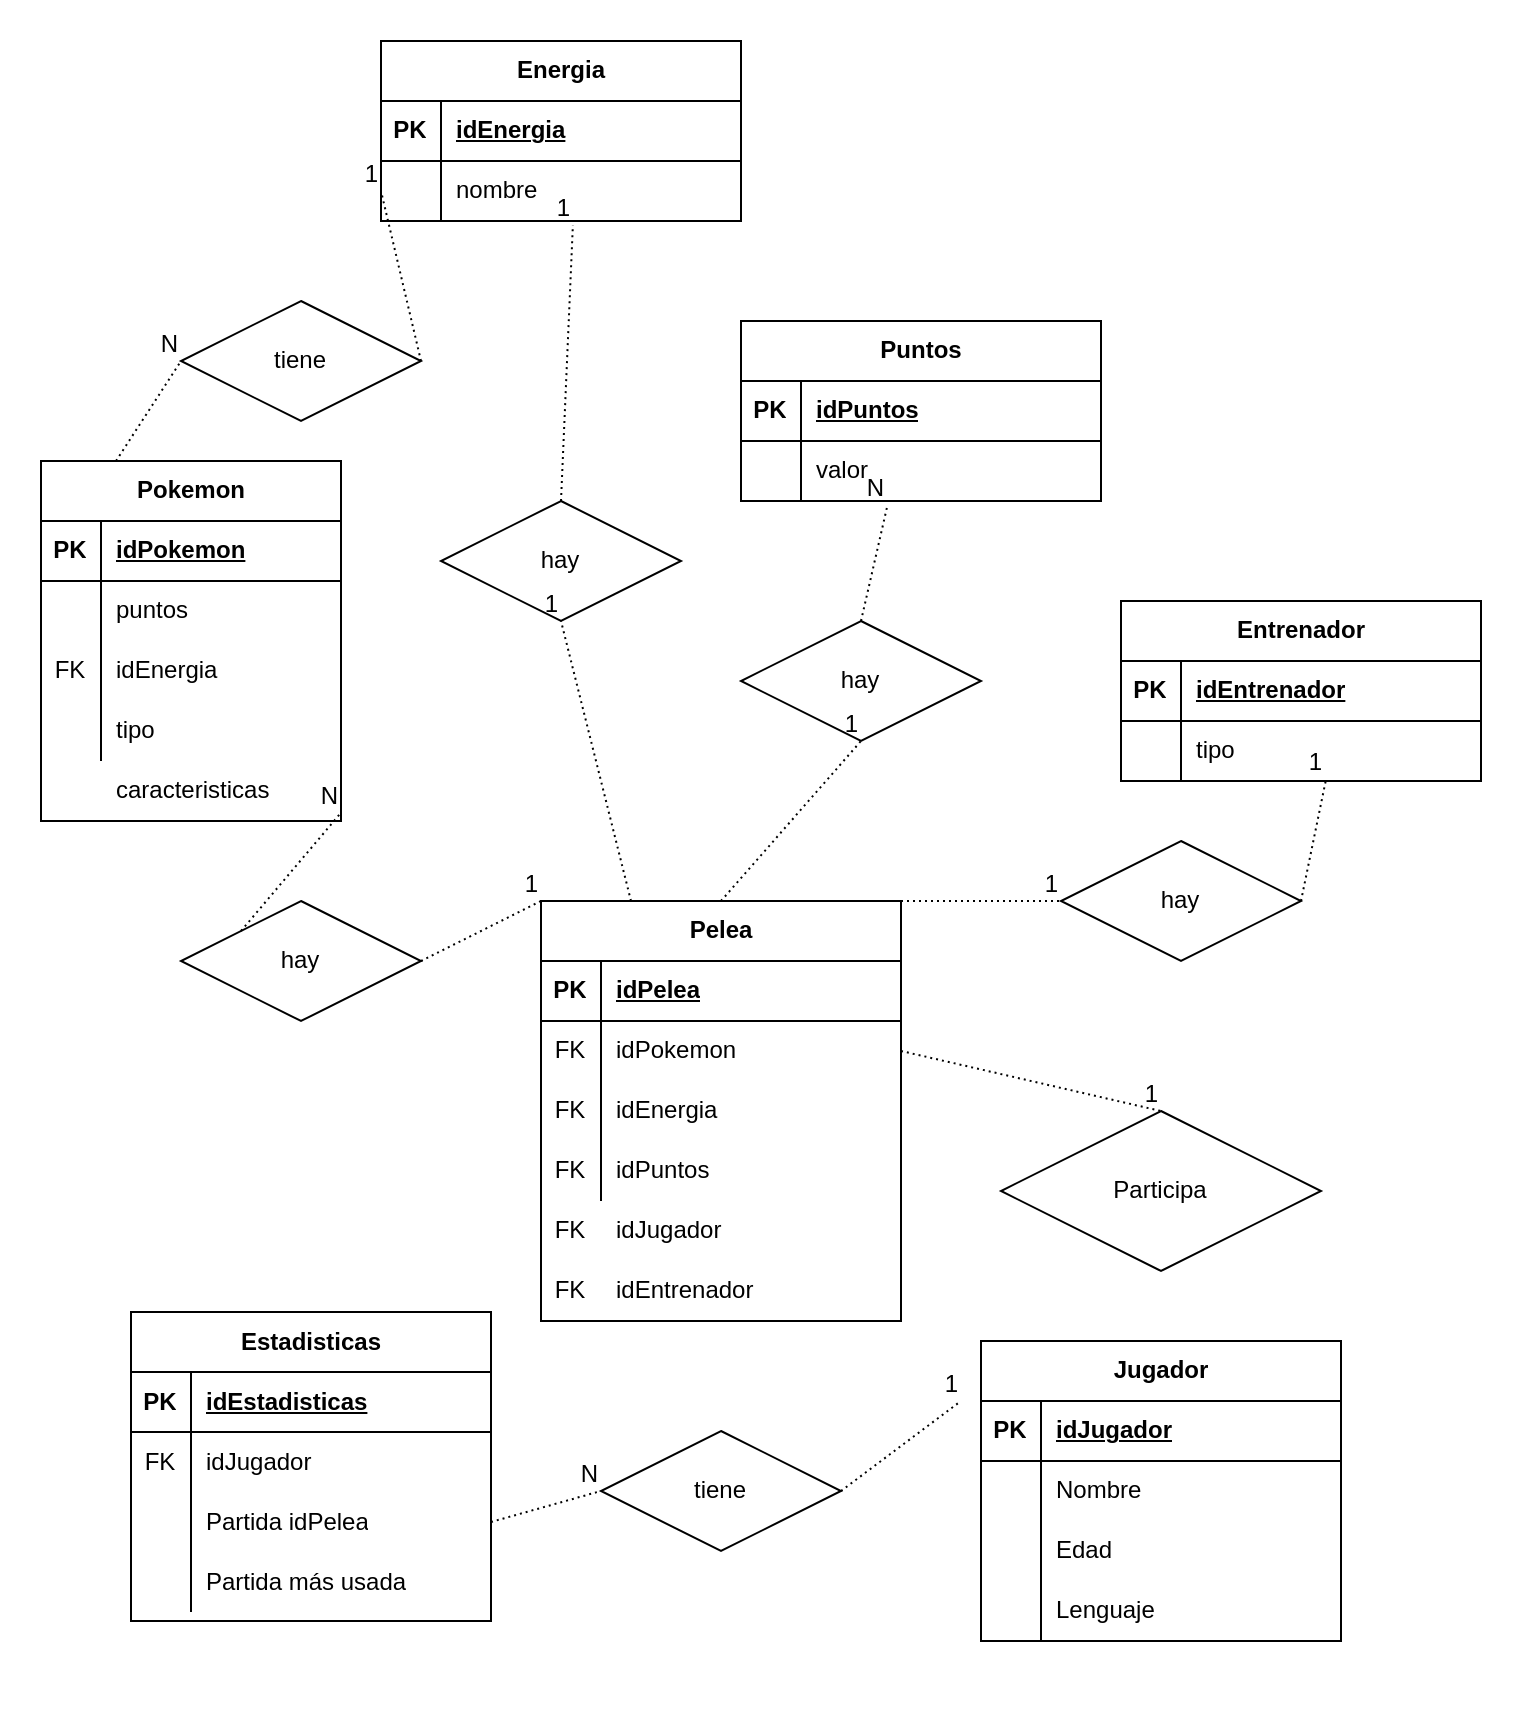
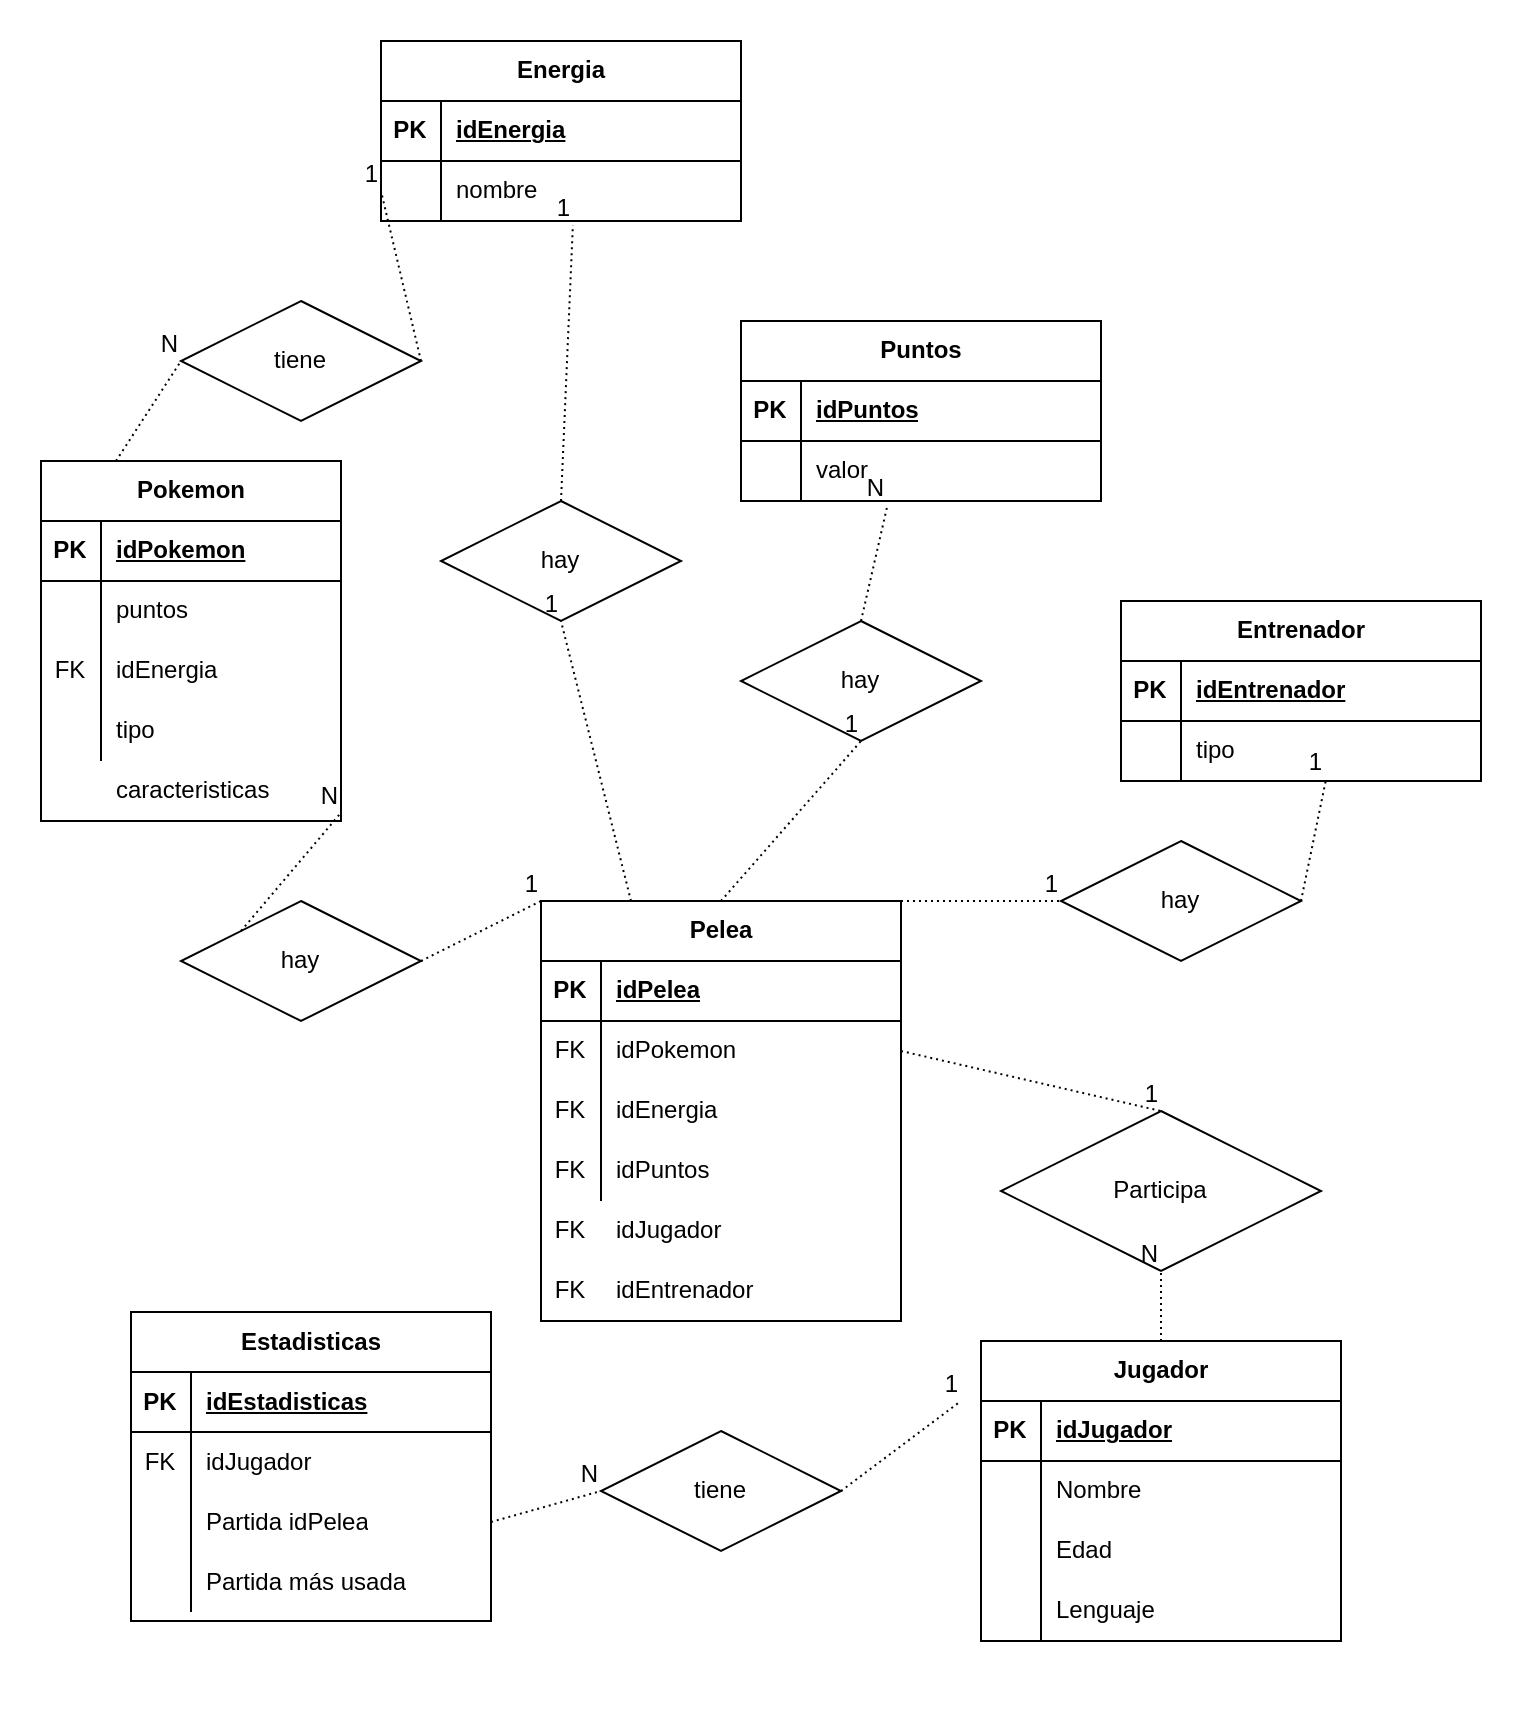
edge "Participa" -- "Jugador": added, label "N"
